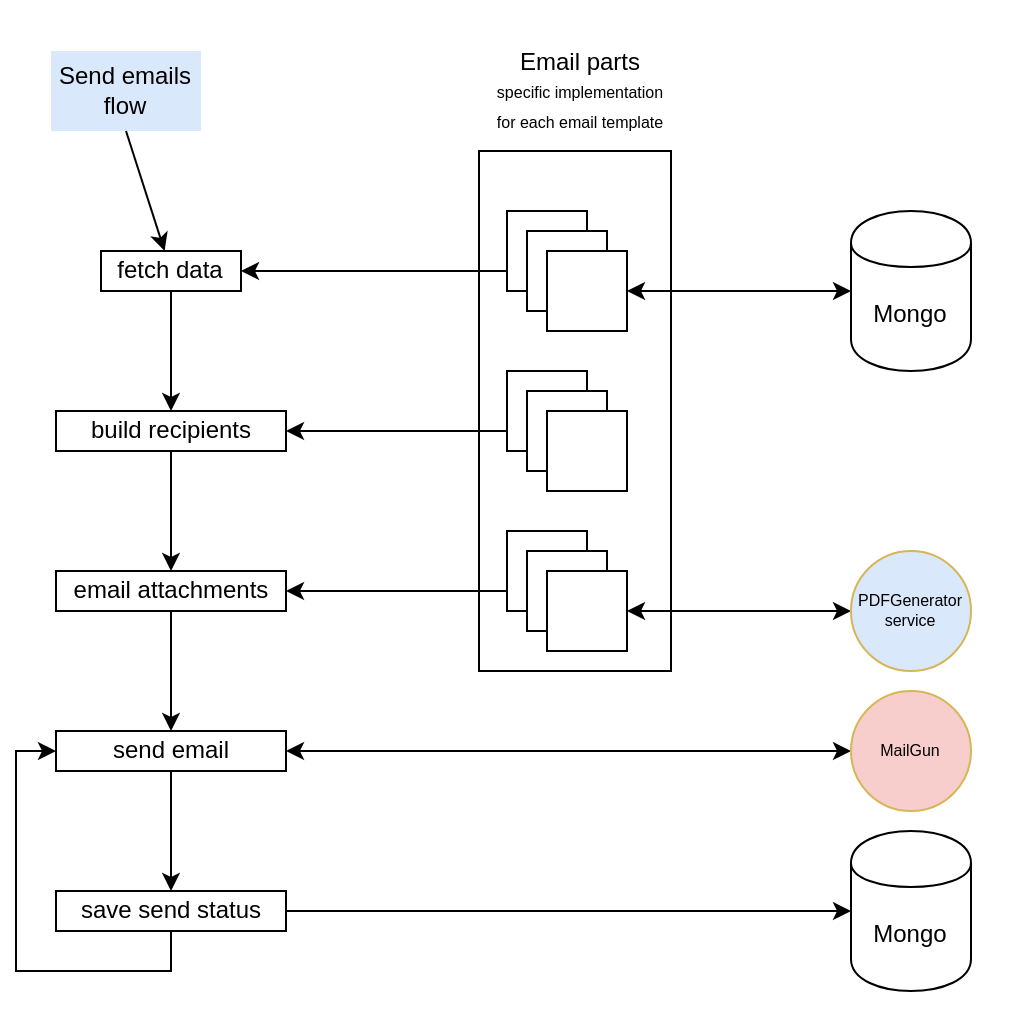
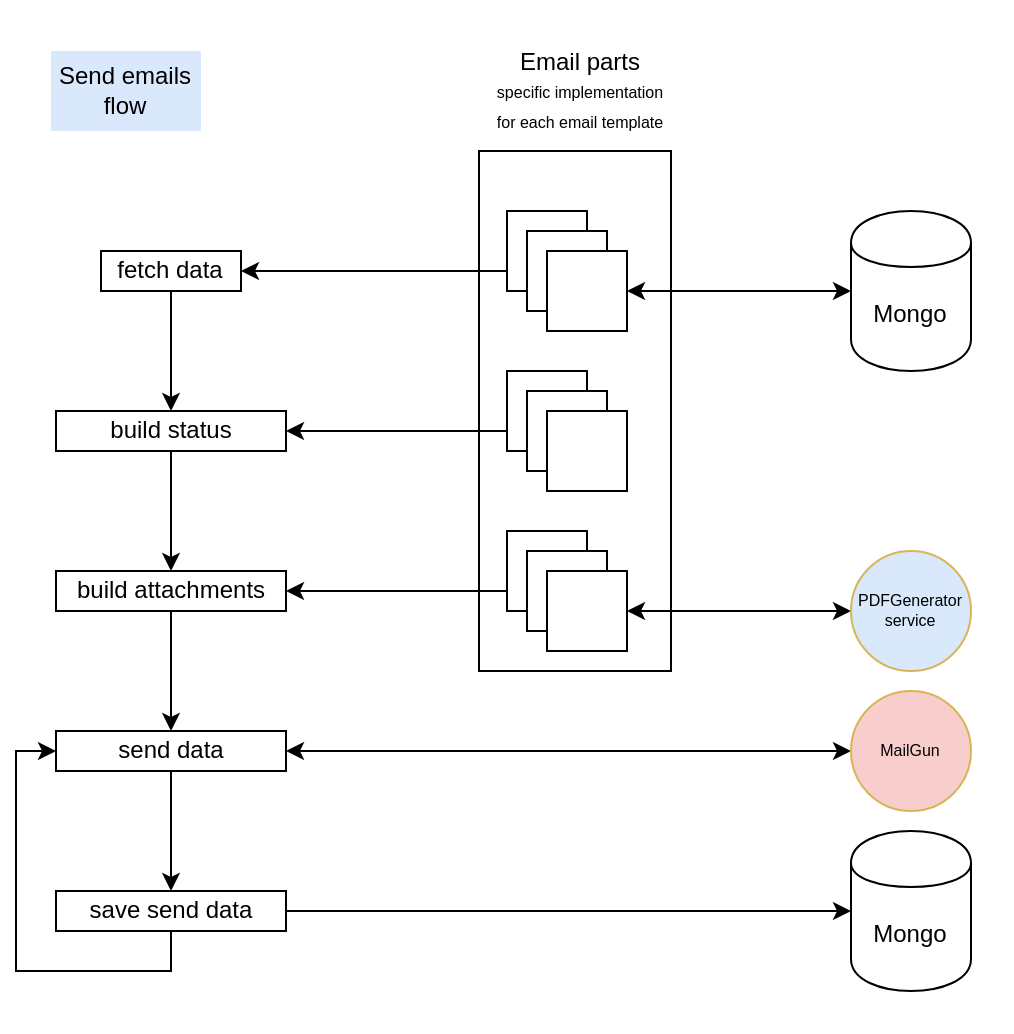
edge "Send emails flow" -> "fetch data": removed
node "build recipients": label "build recipients" -> "build status"
node "email attachments": label "email attachments" -> "build attachments"
node "send email": label "send email" -> "send data"
node "save send status": label "save send status" -> "save send data"
